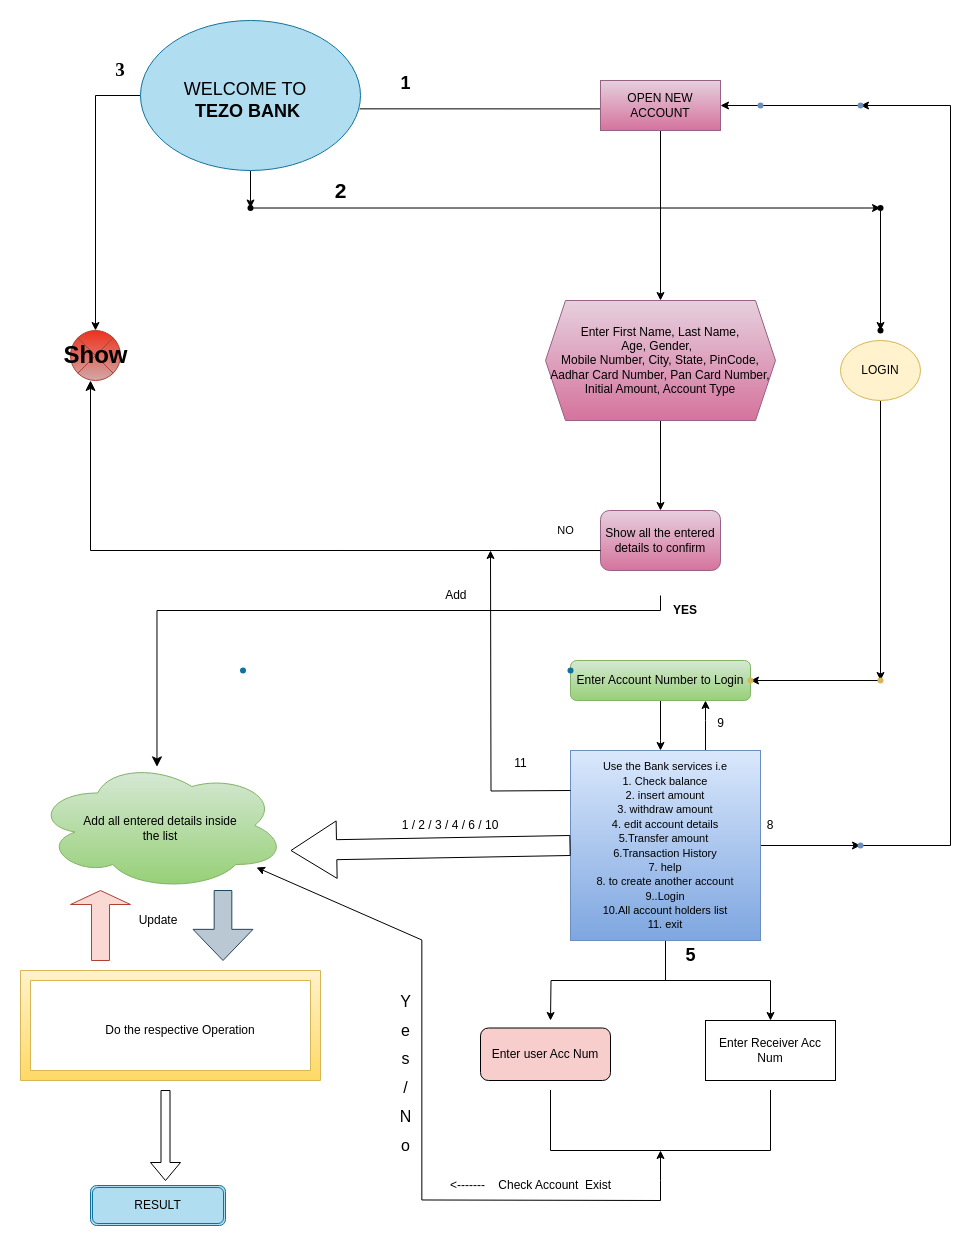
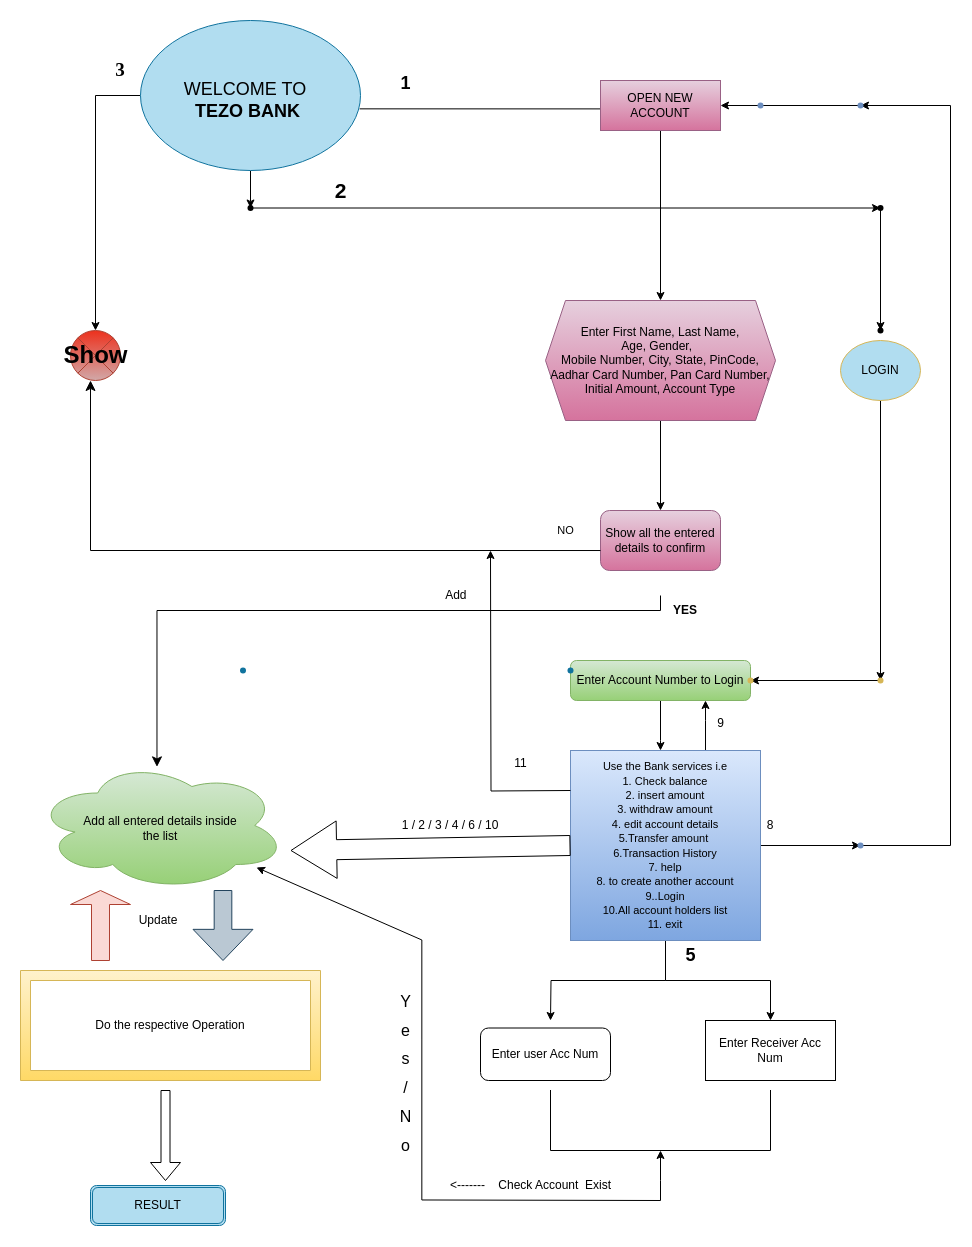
node "LOGIN": fillcolor #fff2cc -> #b1ddf0
node "Do the respective Operation": moved (181, 1031) -> (171, 1026)
node "Enter user Acc Num": fillcolor #f8cecc -> #ffffff
